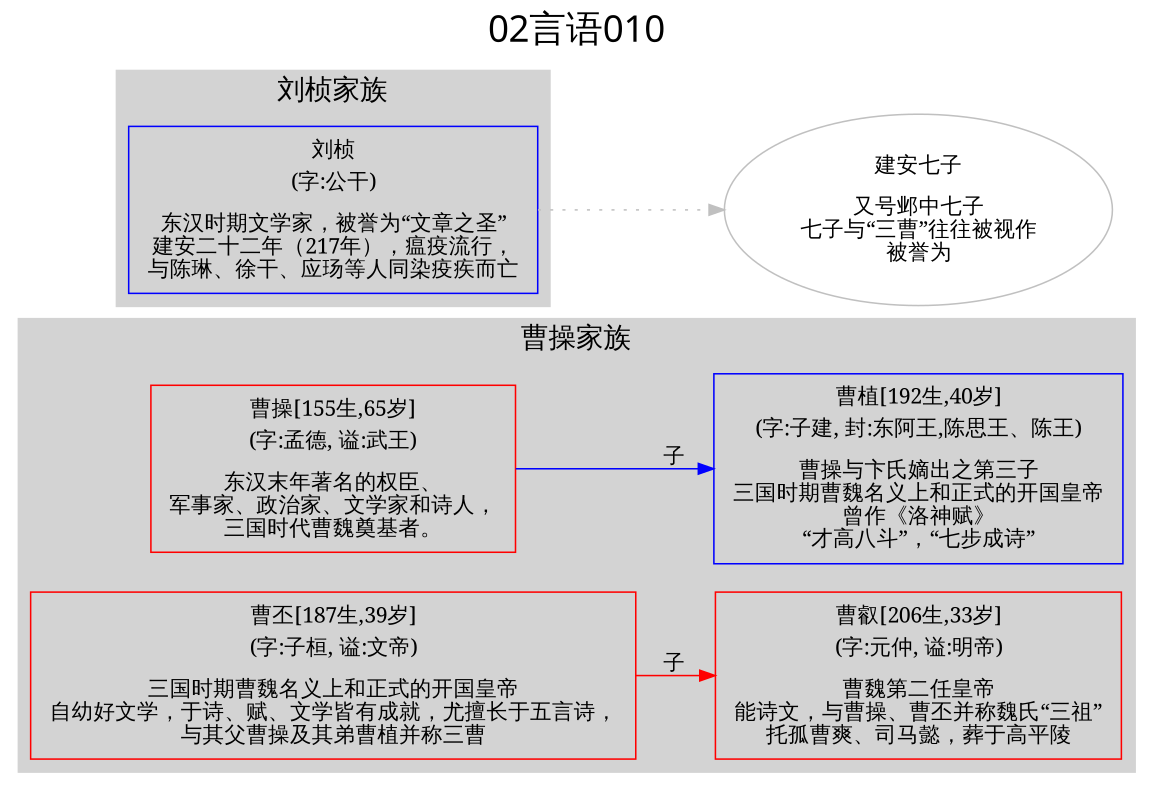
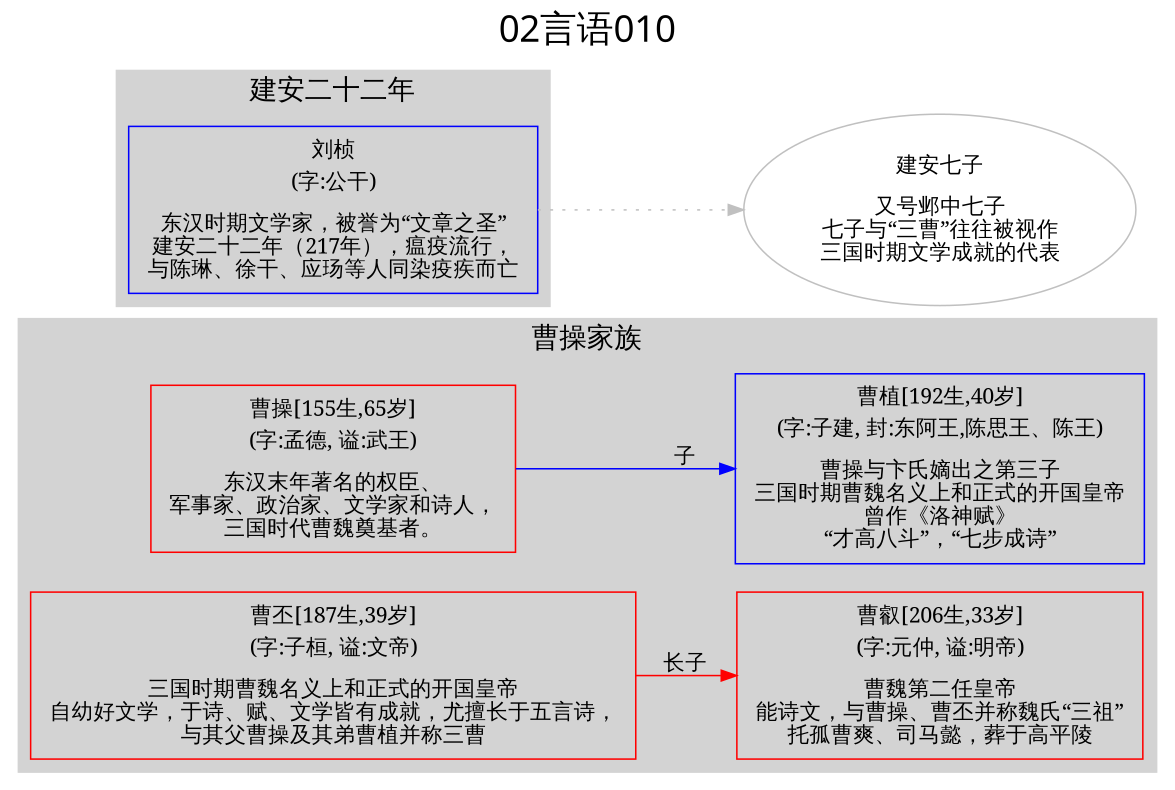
cluster "刘桢家族": label "刘桢家族" -> "建安二十二年"
node "建安七子": text "被誉为" -> "三国时期文学成就的代表"
edge "曹丕[187生,39岁]" -> "曹叡[206生,33岁]": label "子" -> "长子"
